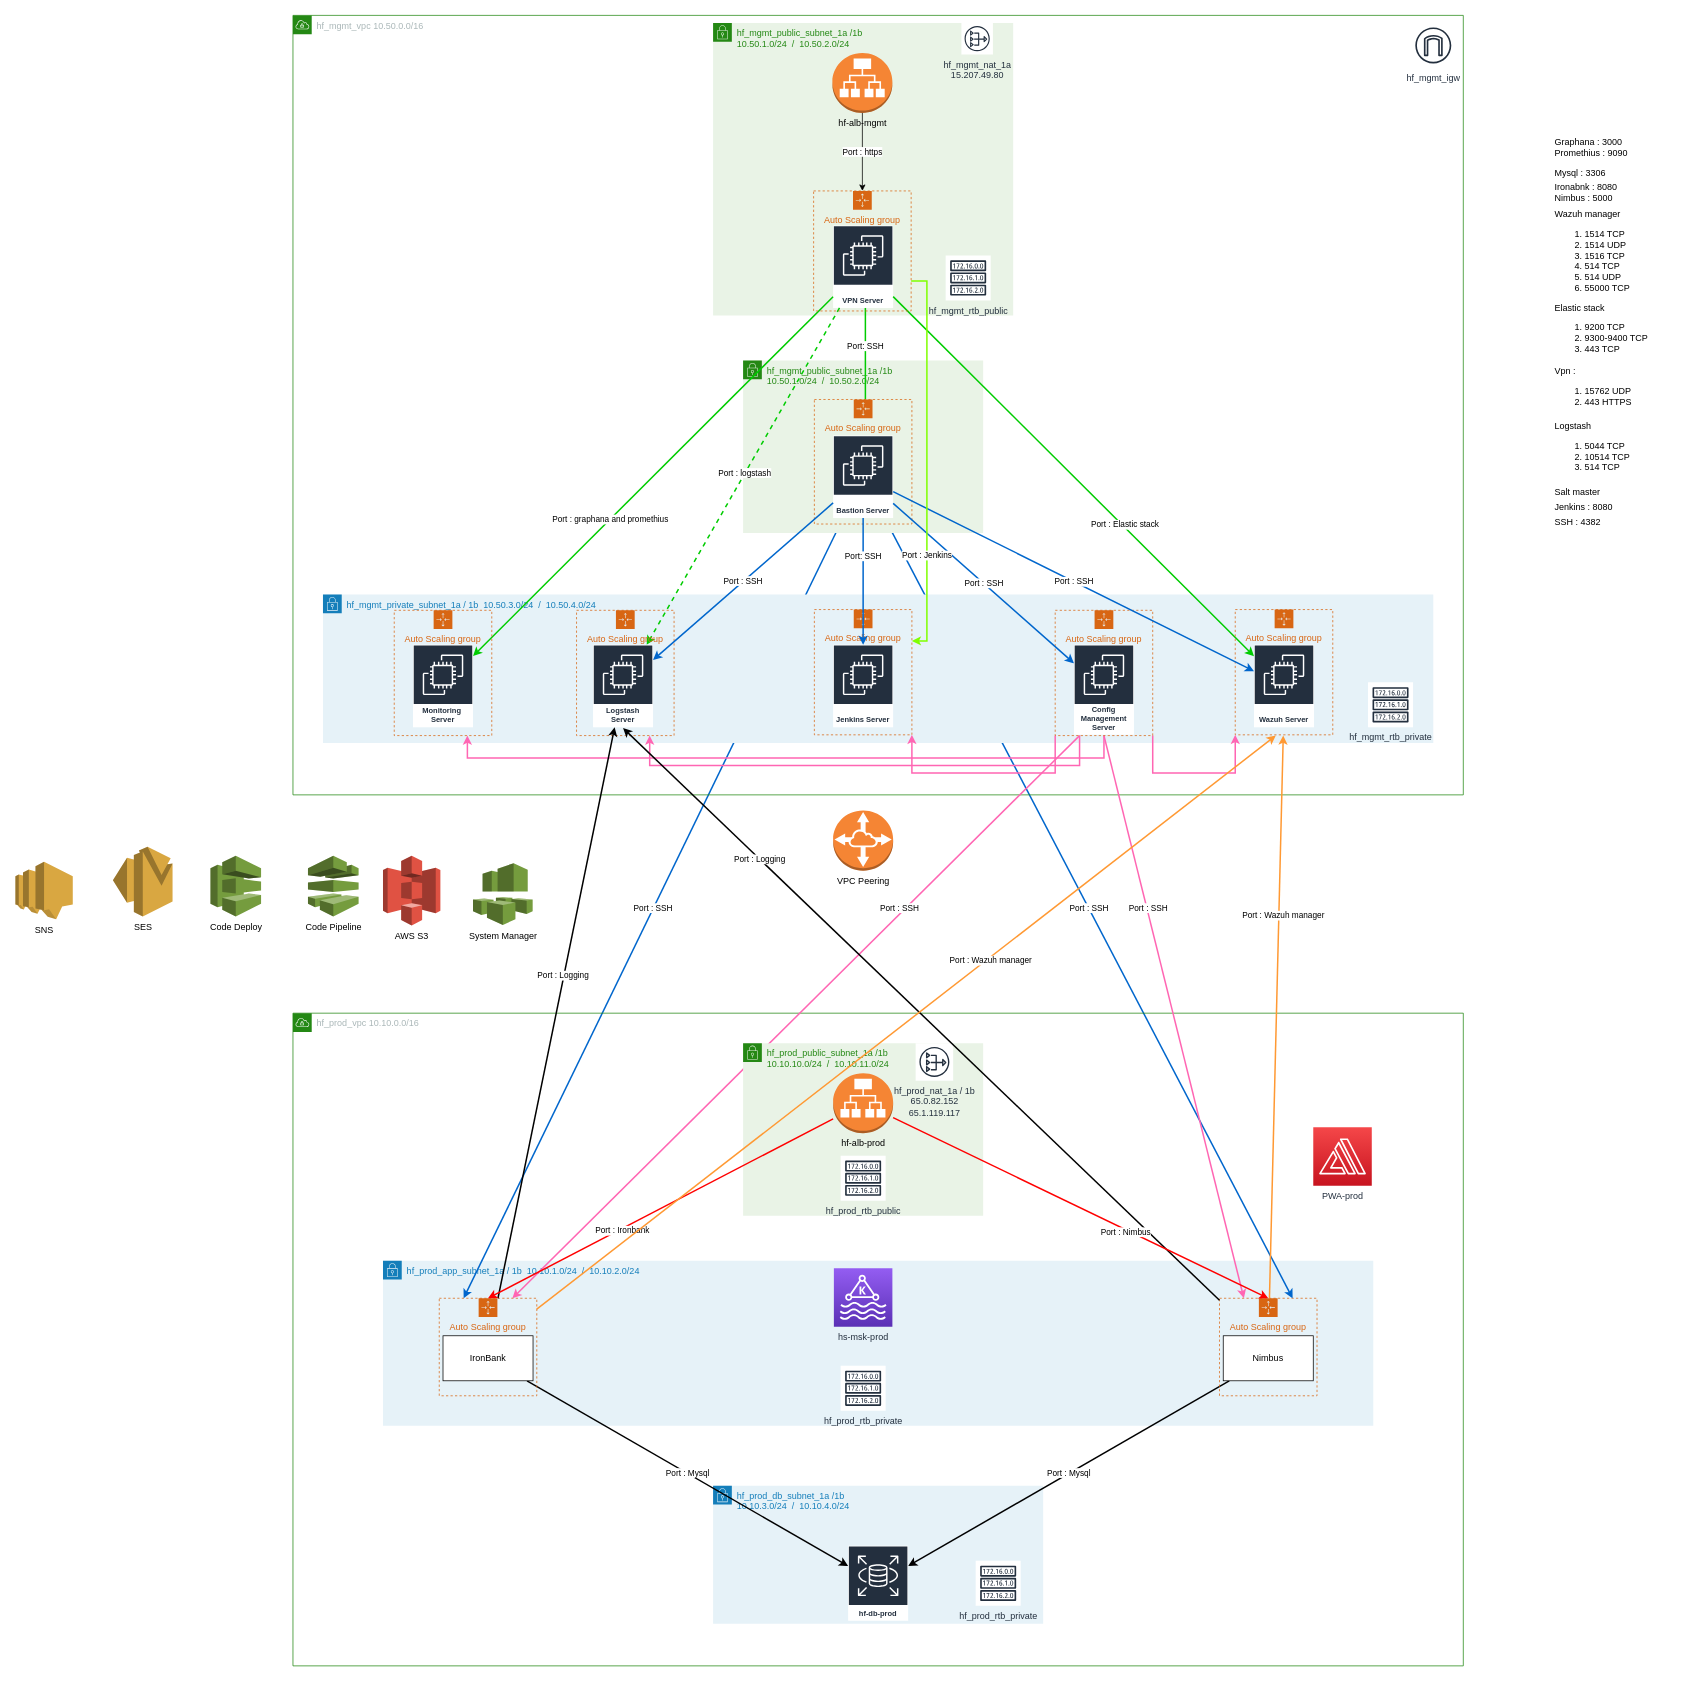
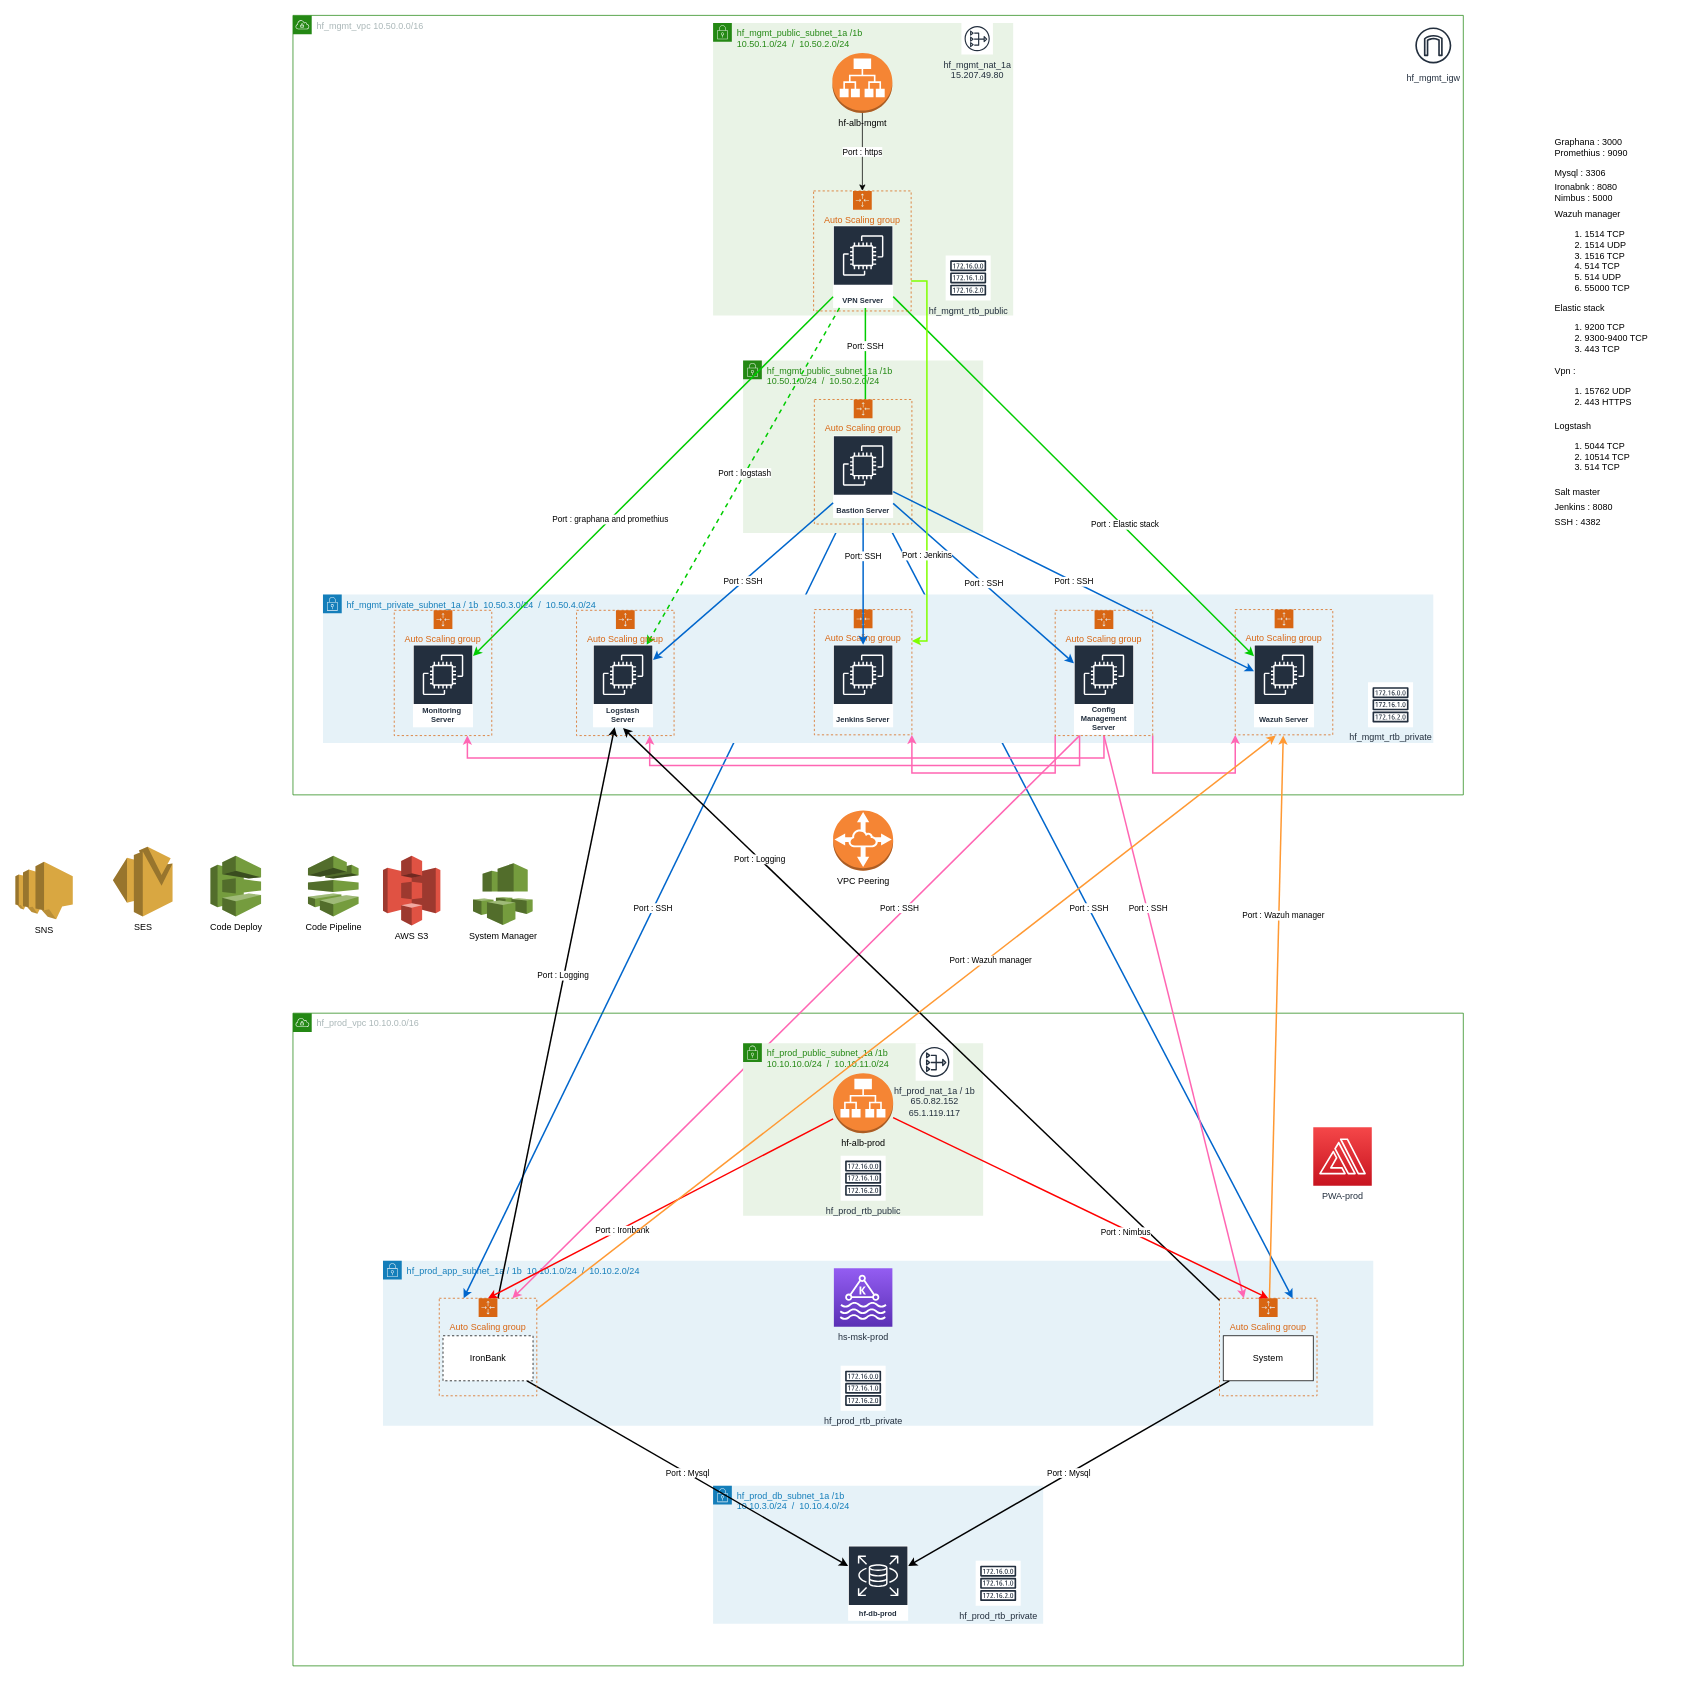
node "IronBank": style solid -> dashed
node "Nimbus": label "Nimbus" -> "System"
